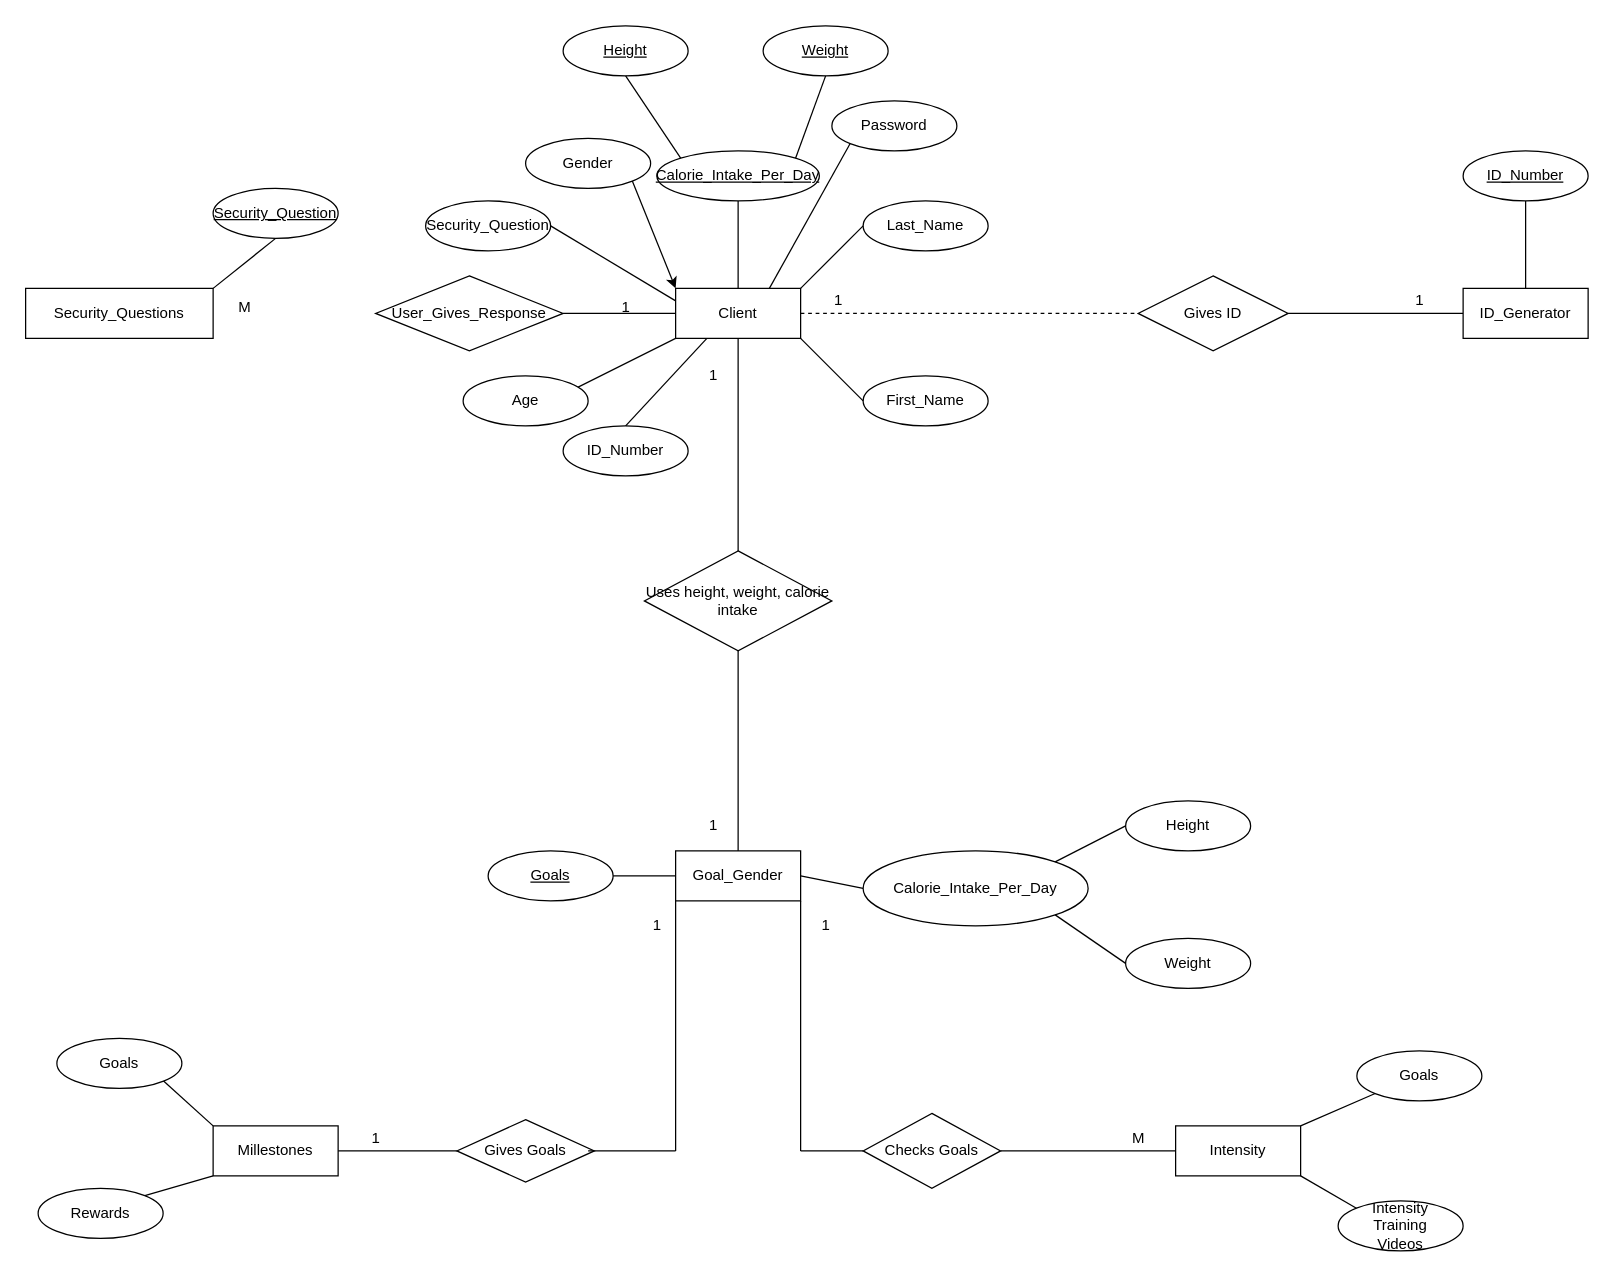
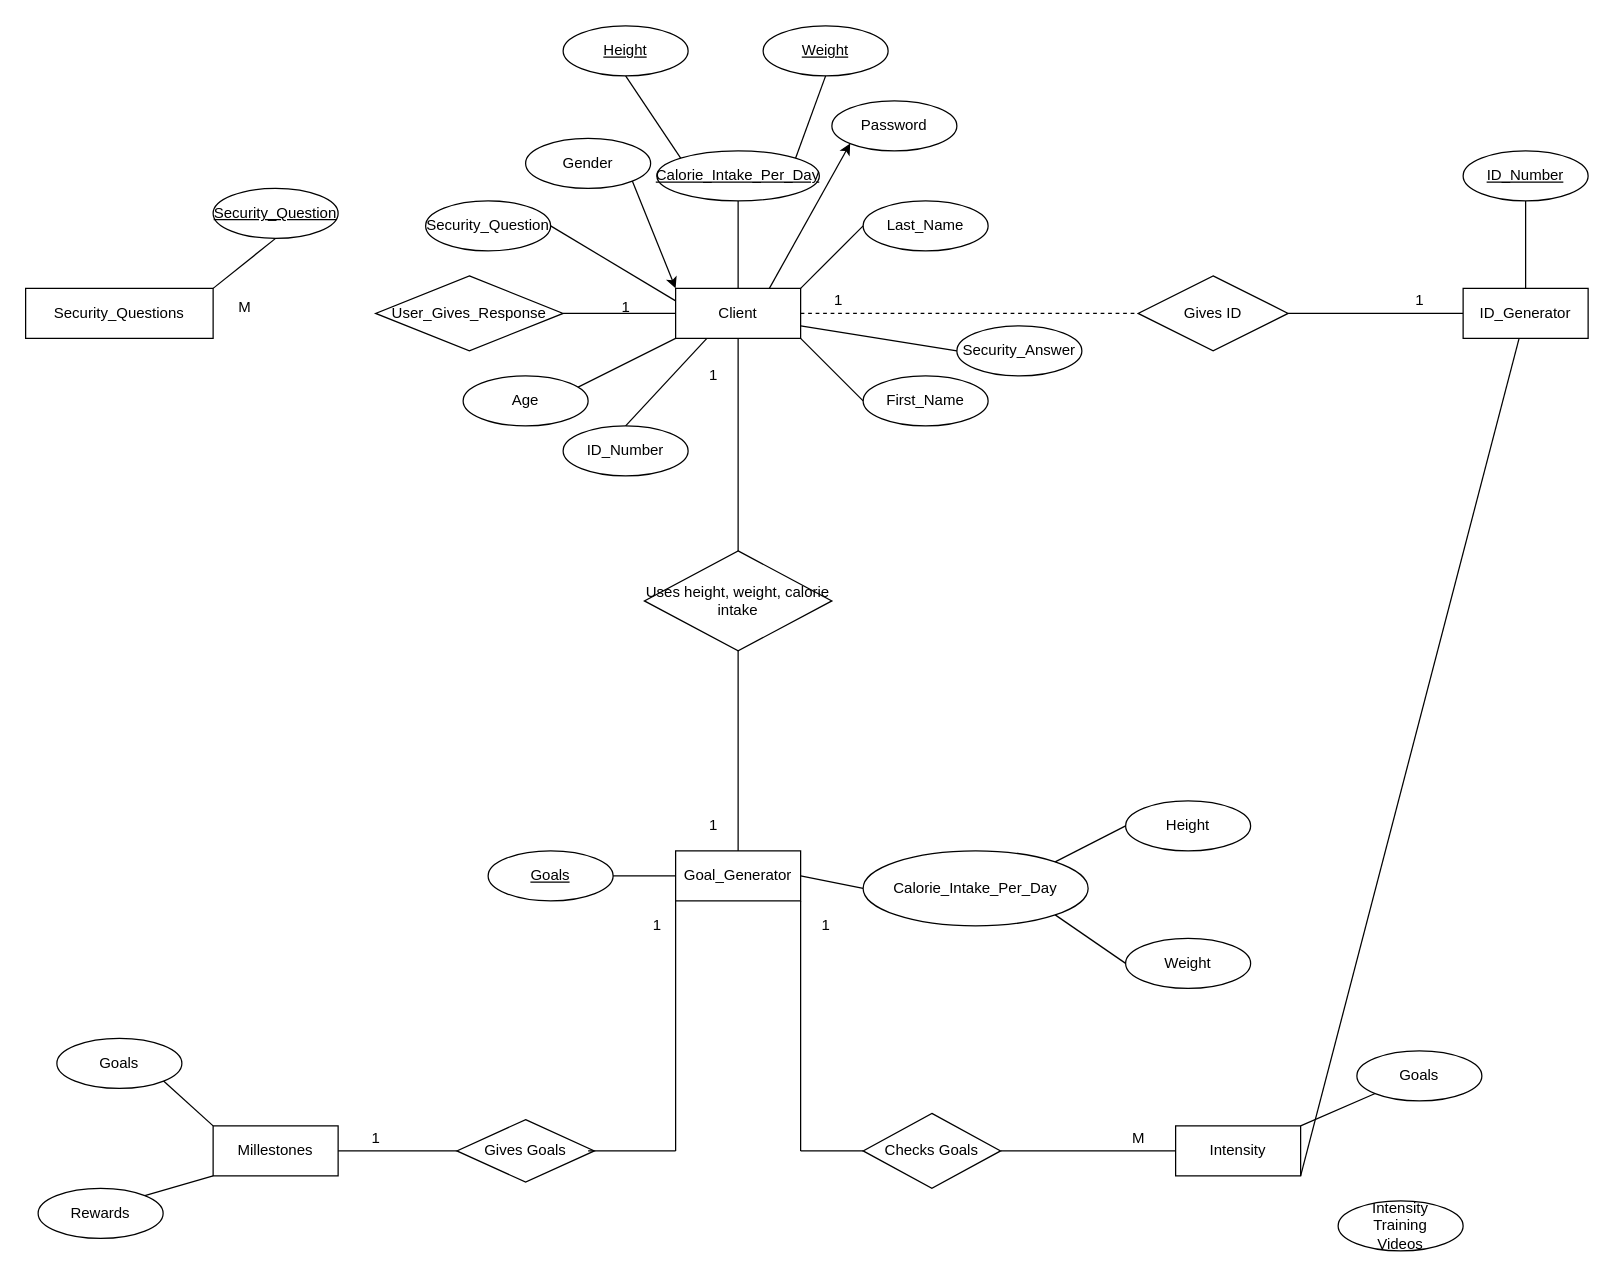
edge "Password" -- "Client": arrowhead none -> classic
edge "Client" -- "Security_Answer": added
node "Security_Answer": added
node "Goal_Gender": label "Goal_Gender" -> "Goal_Generator"
edge "Intensity" -- "Intensity Training Videos": now "Intensity" -- "ID_Generator"
